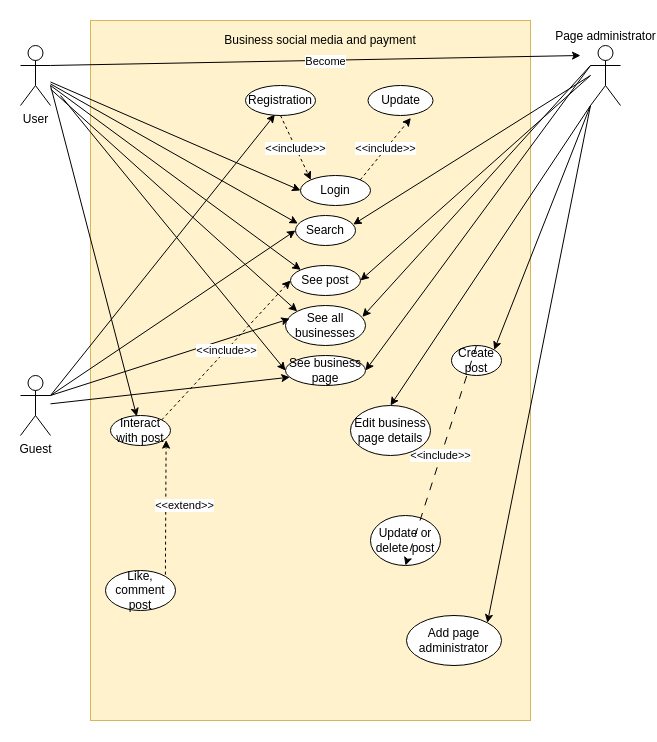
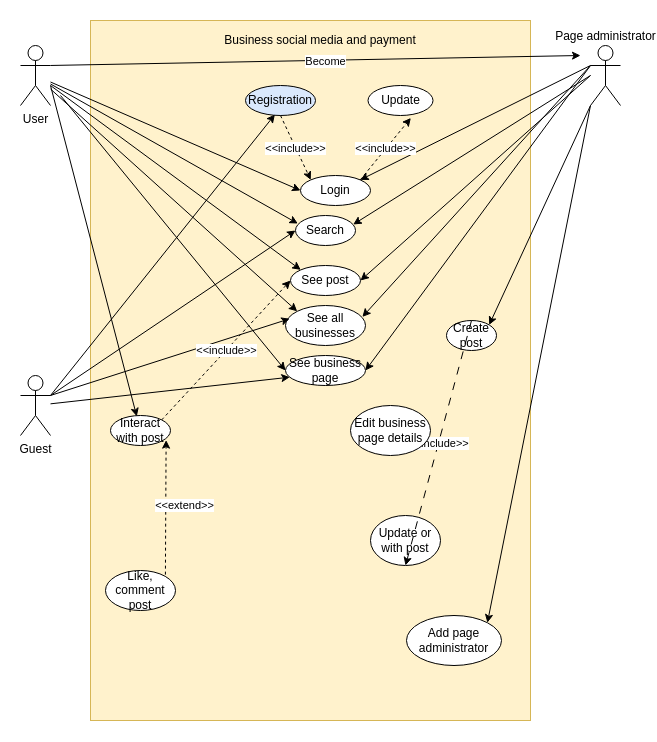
node "Registration": fillcolor #ffffff -> #dae8fc
edge "Page administrator" -> "Login": added
edge "Page administrator" -> "Edit business page details": removed
node "Create post": moved (477, 361) -> (472, 336)
node "Update or delete post": label "Update or delete post" -> "Update or with post"
